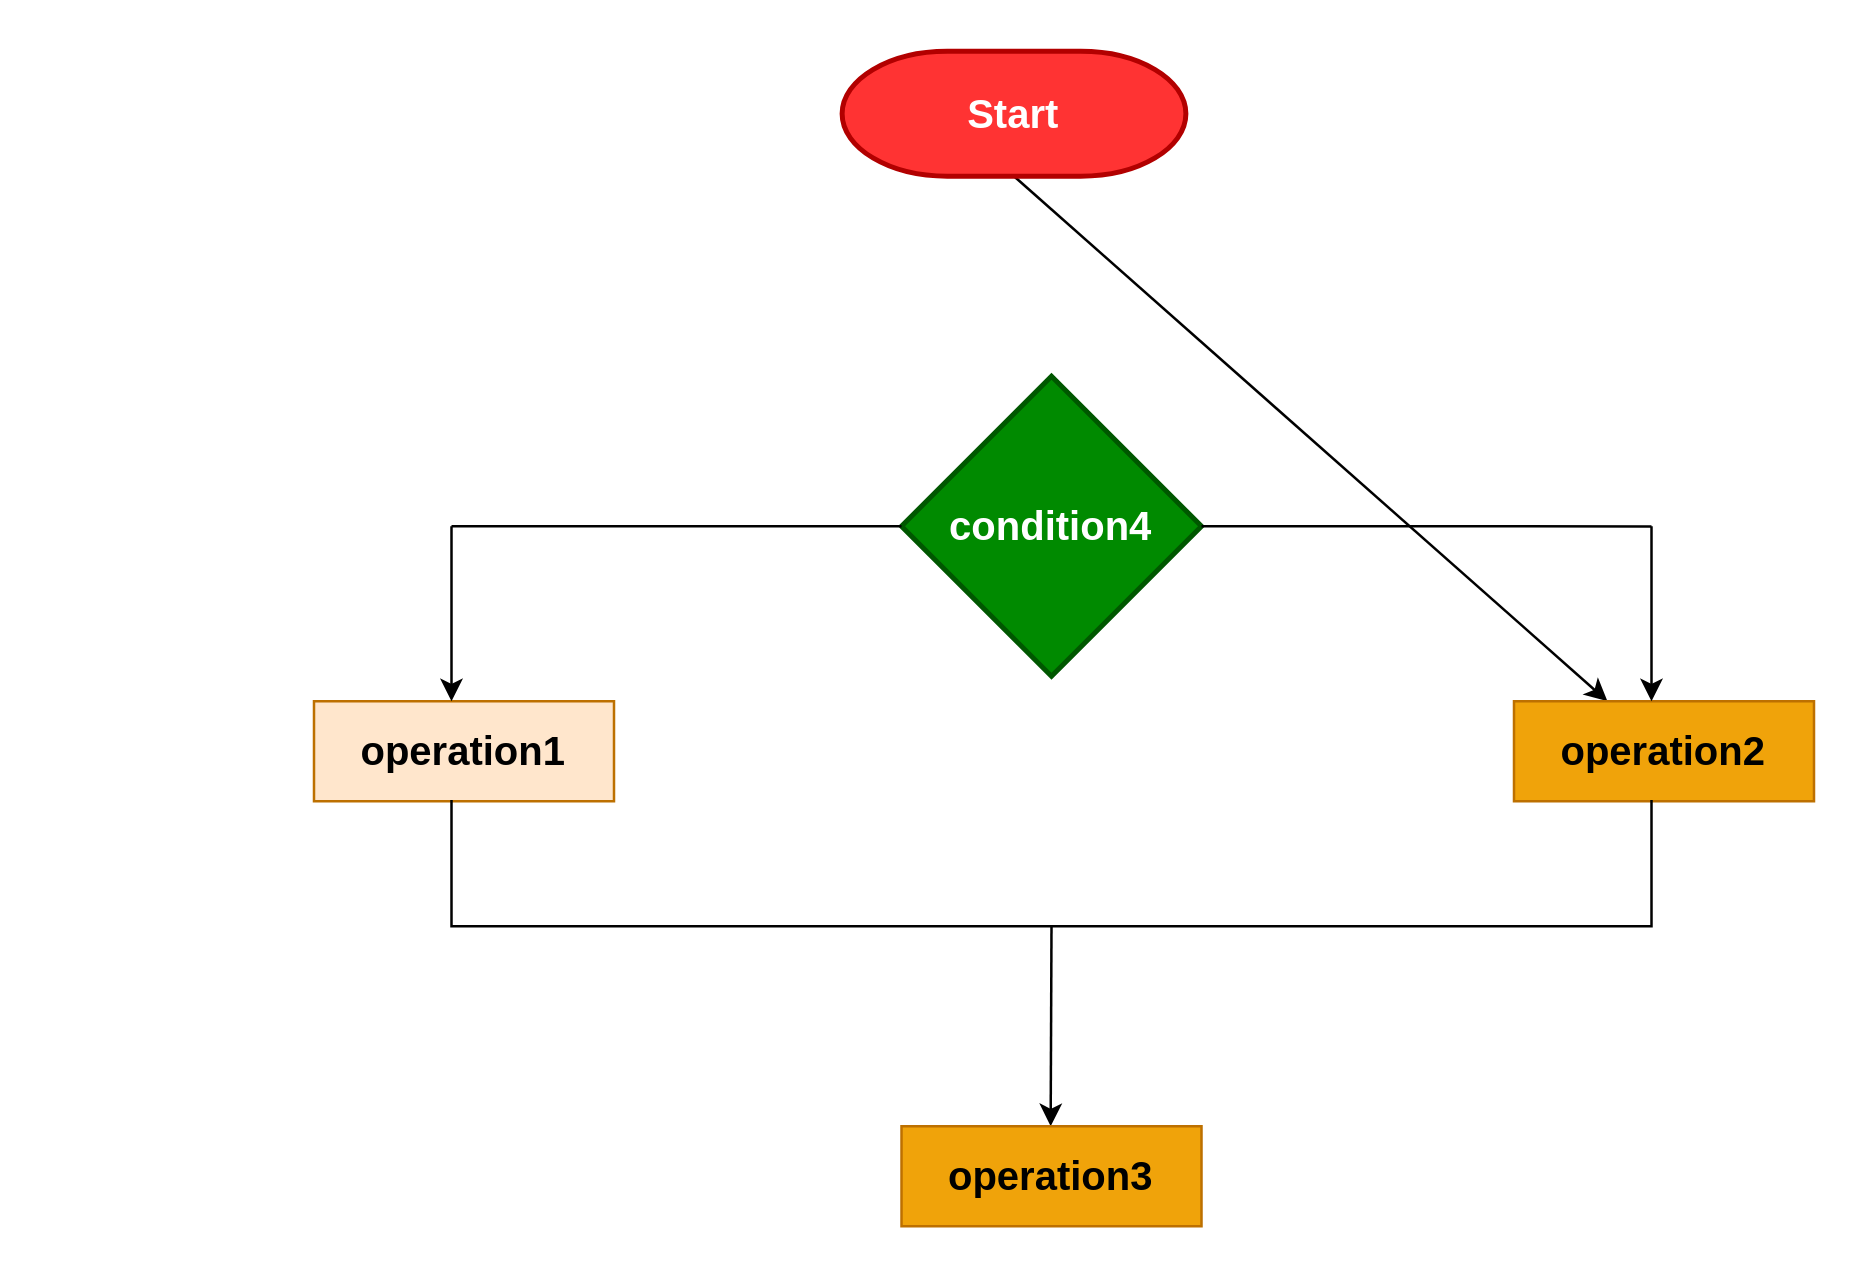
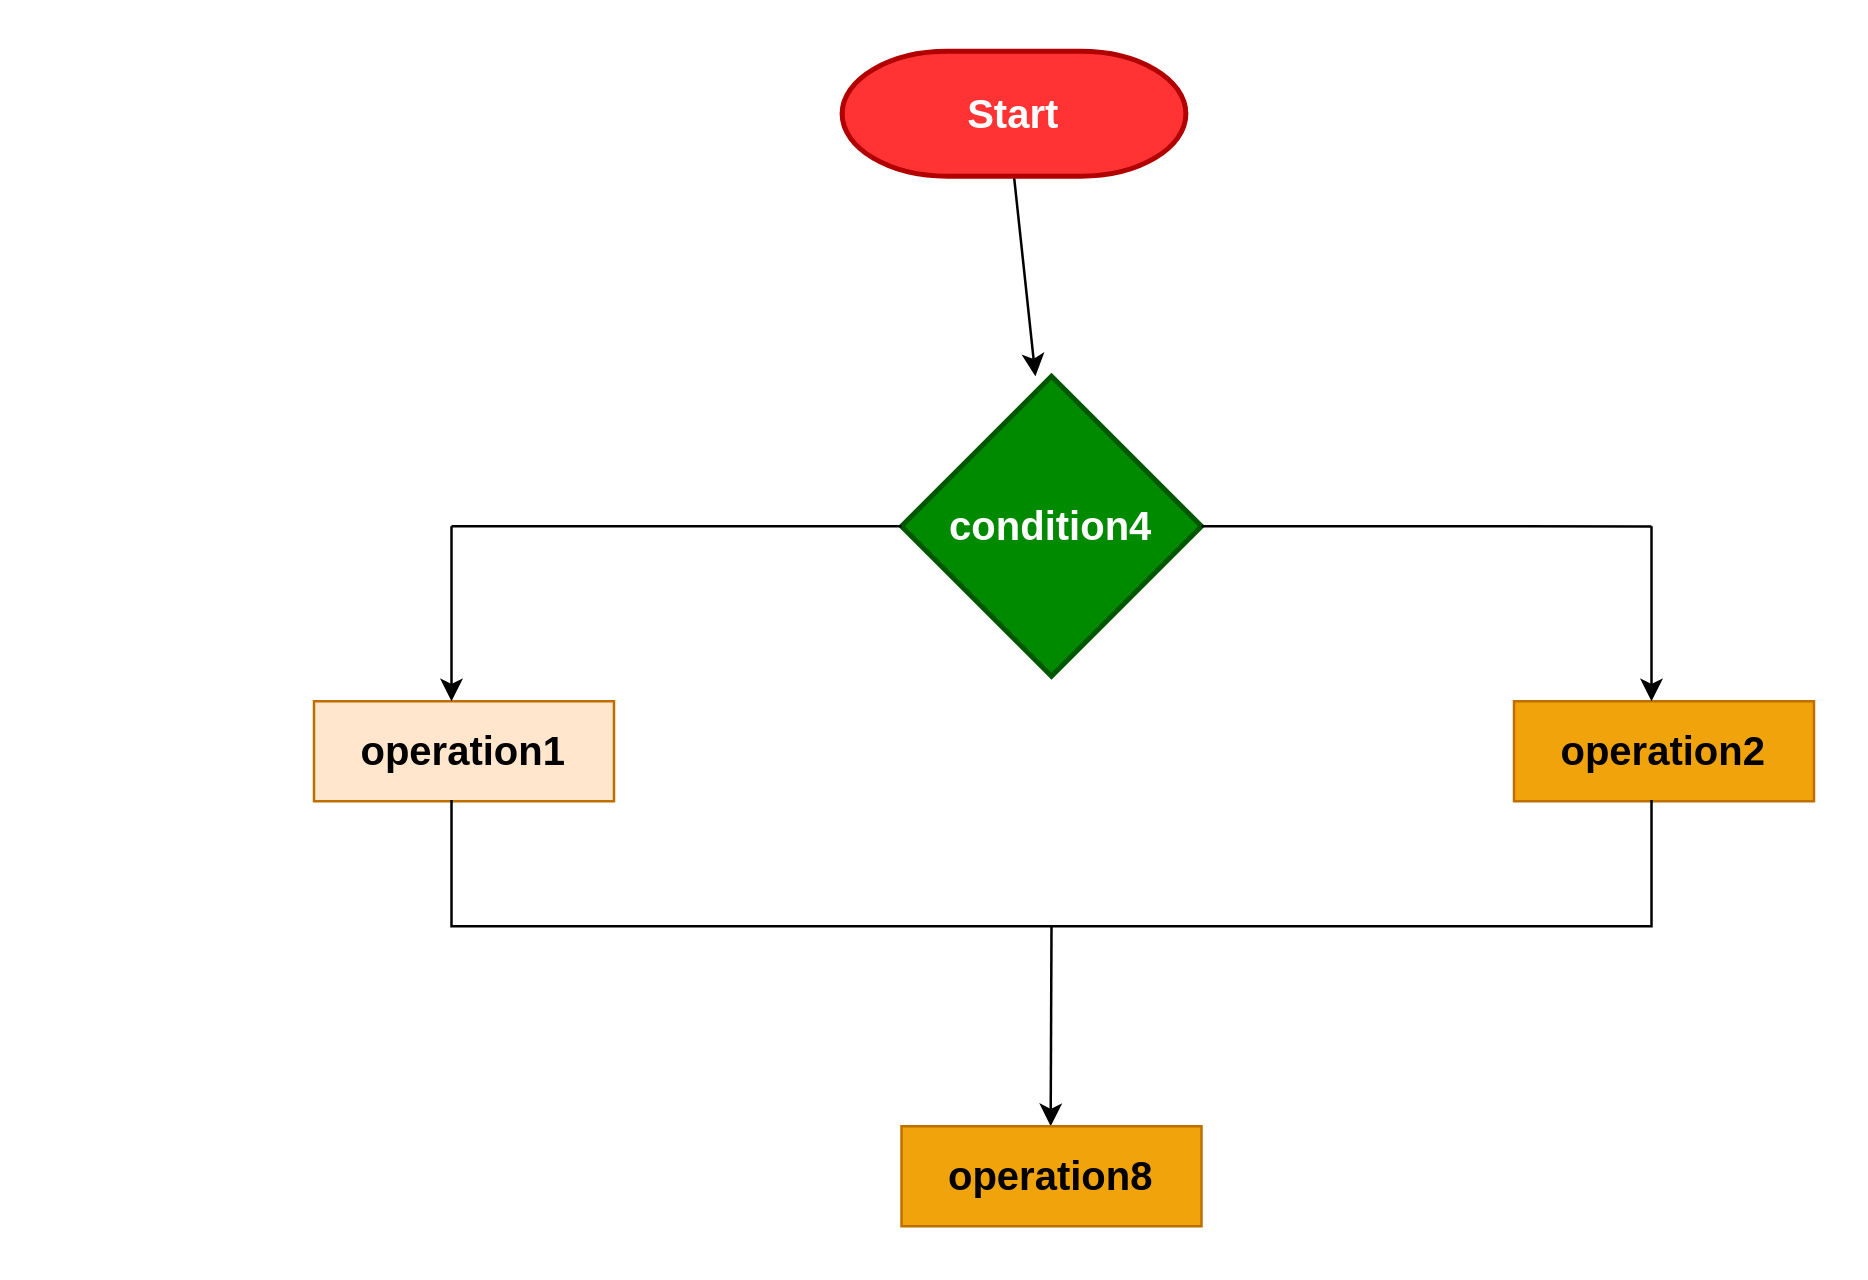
edge "Start" -> "operation2": now "Start" -> "condition4"
node "operation3": label "operation3" -> "operation8"
